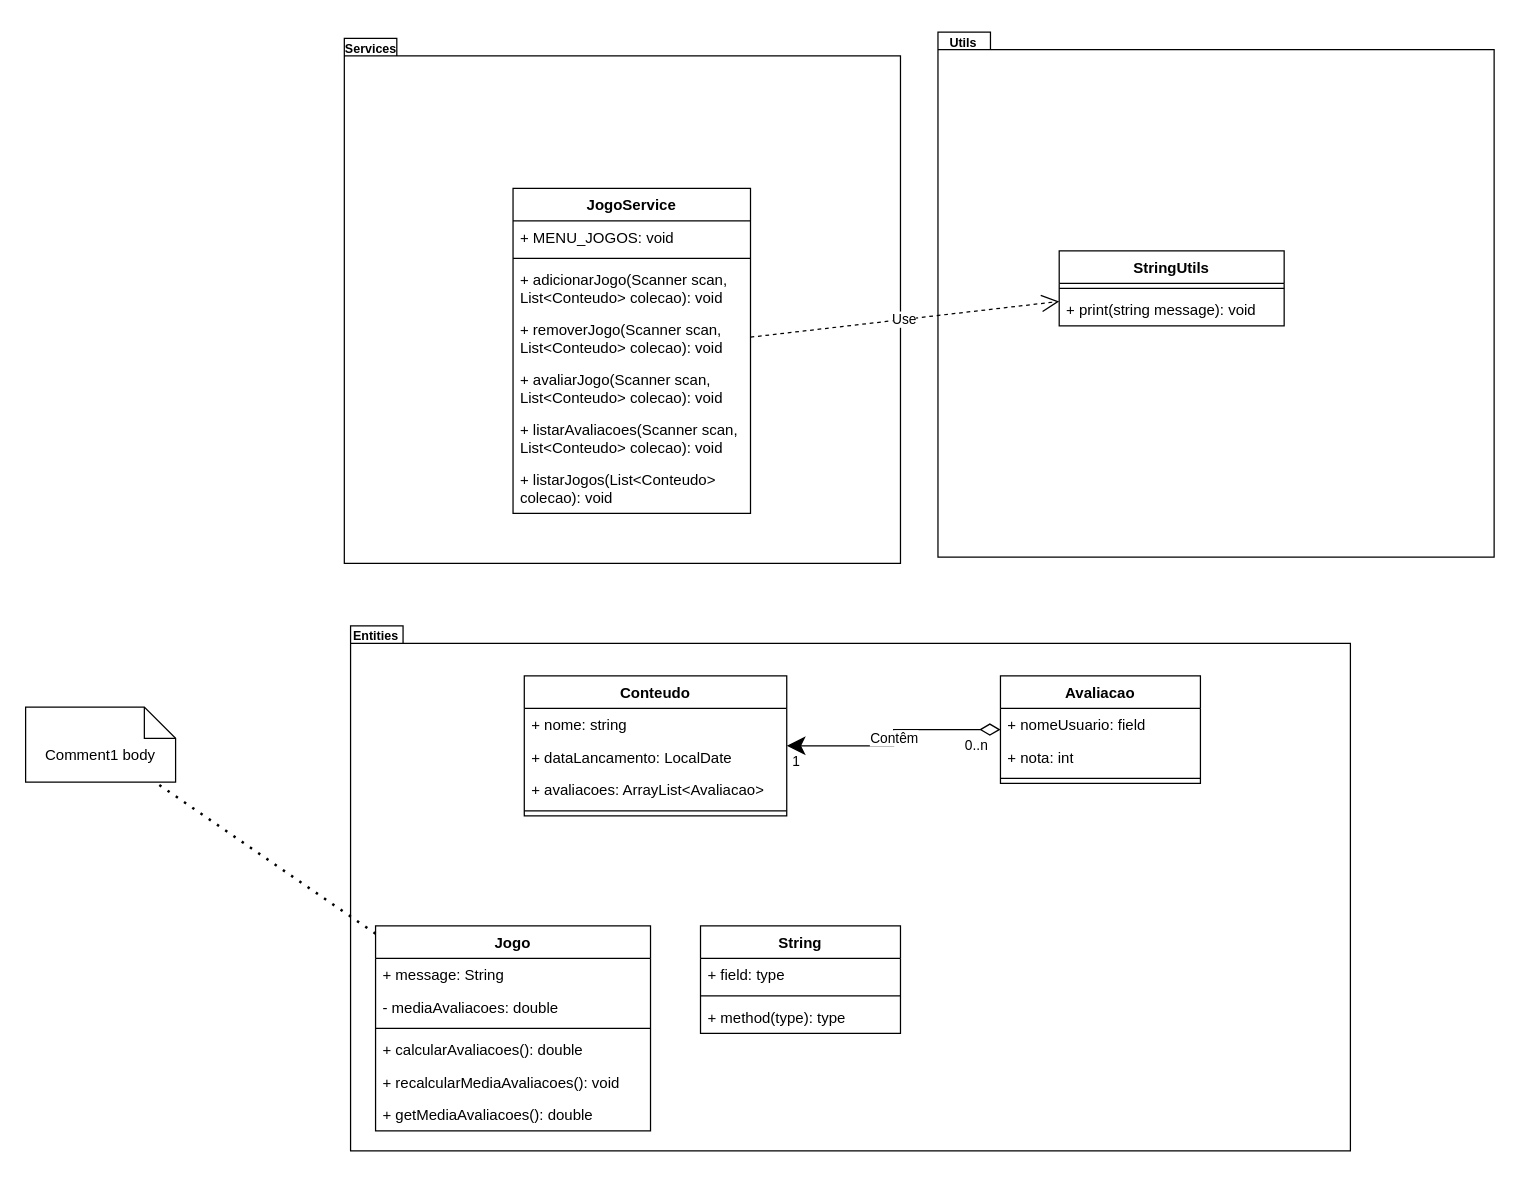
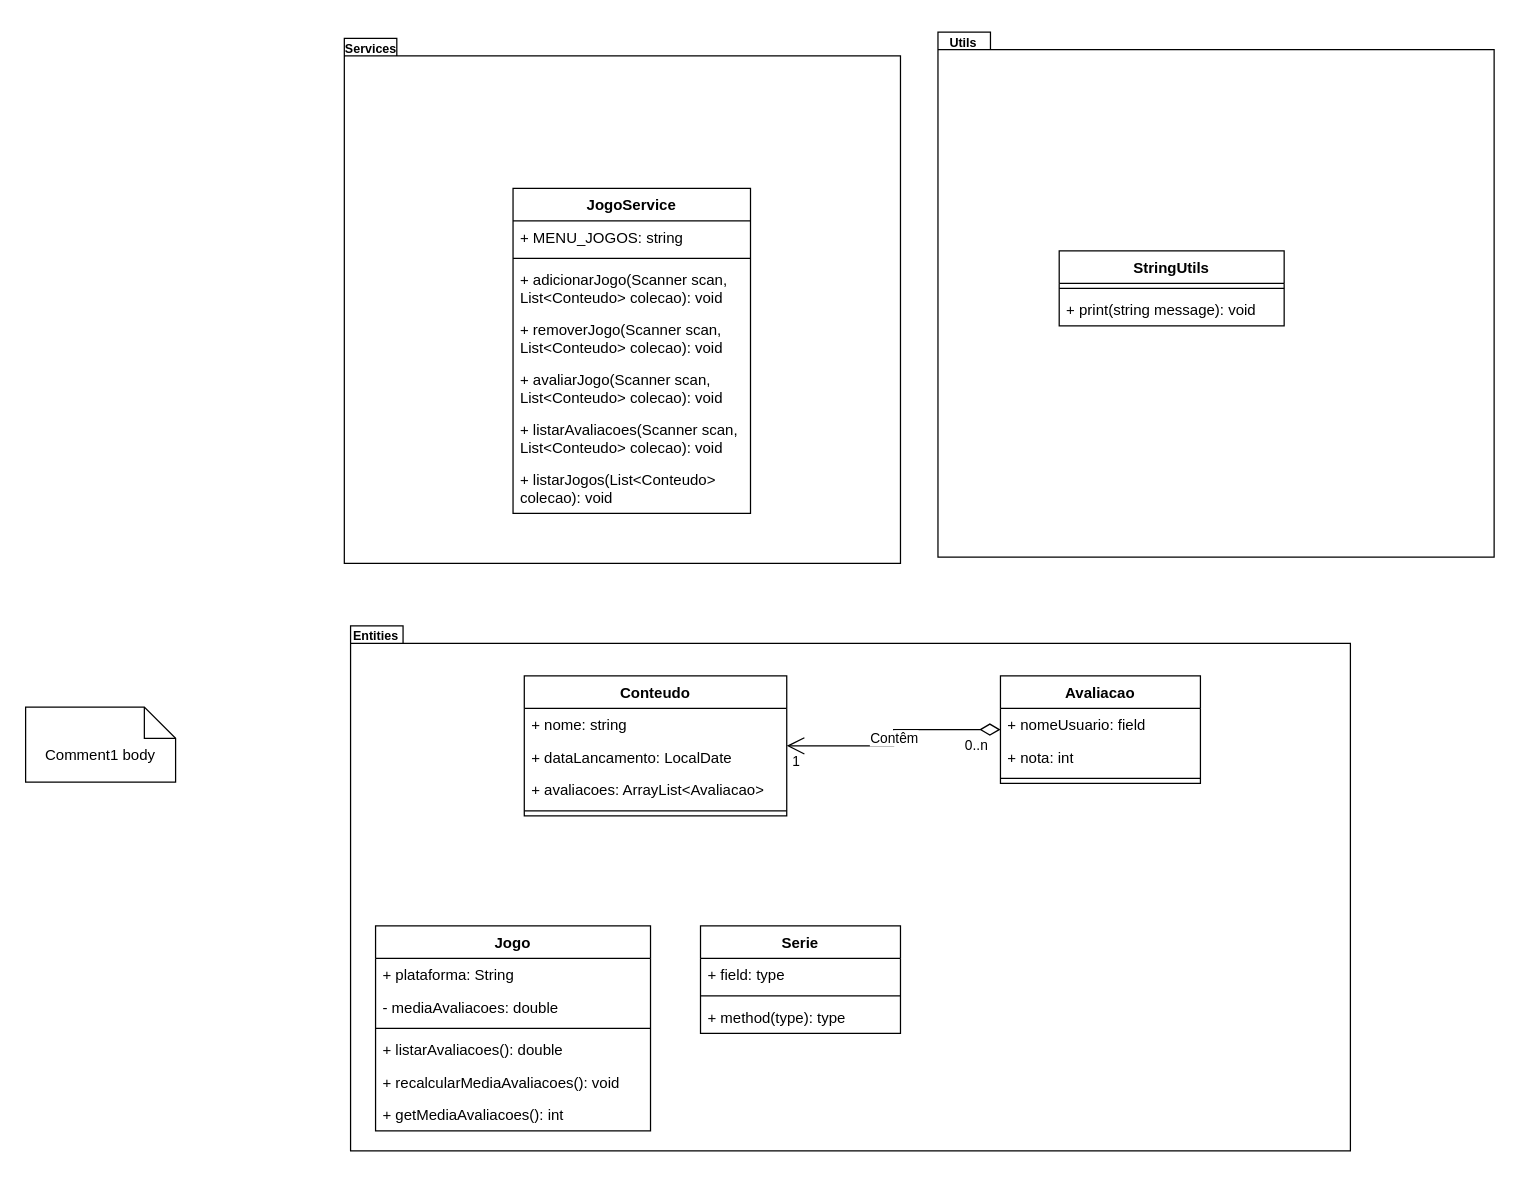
node "+ MENU_JOGOS: void": label "+ MENU_JOGOS: void" -> "+ MENU_JOGOS: string"
edge "JogoService" -> "StringUtils": removed, label "Use"
edge "Avaliacao" -- "Conteudo": arrowhead classic -> open
edge "Comment1 body" -- "Jogo": removed
node "String": label "String" -> "Serie"
node "+ message: String": label "+ message: String" -> "+ plataforma: String"
node "+ calcularAvaliacoes(): double": label "+ calcularAvaliacoes(): double" -> "+ listarAvaliacoes(): double"
node "+ getMediaAvaliacoes(): double": label "+ getMediaAvaliacoes(): double" -> "+ getMediaAvaliacoes(): int"
